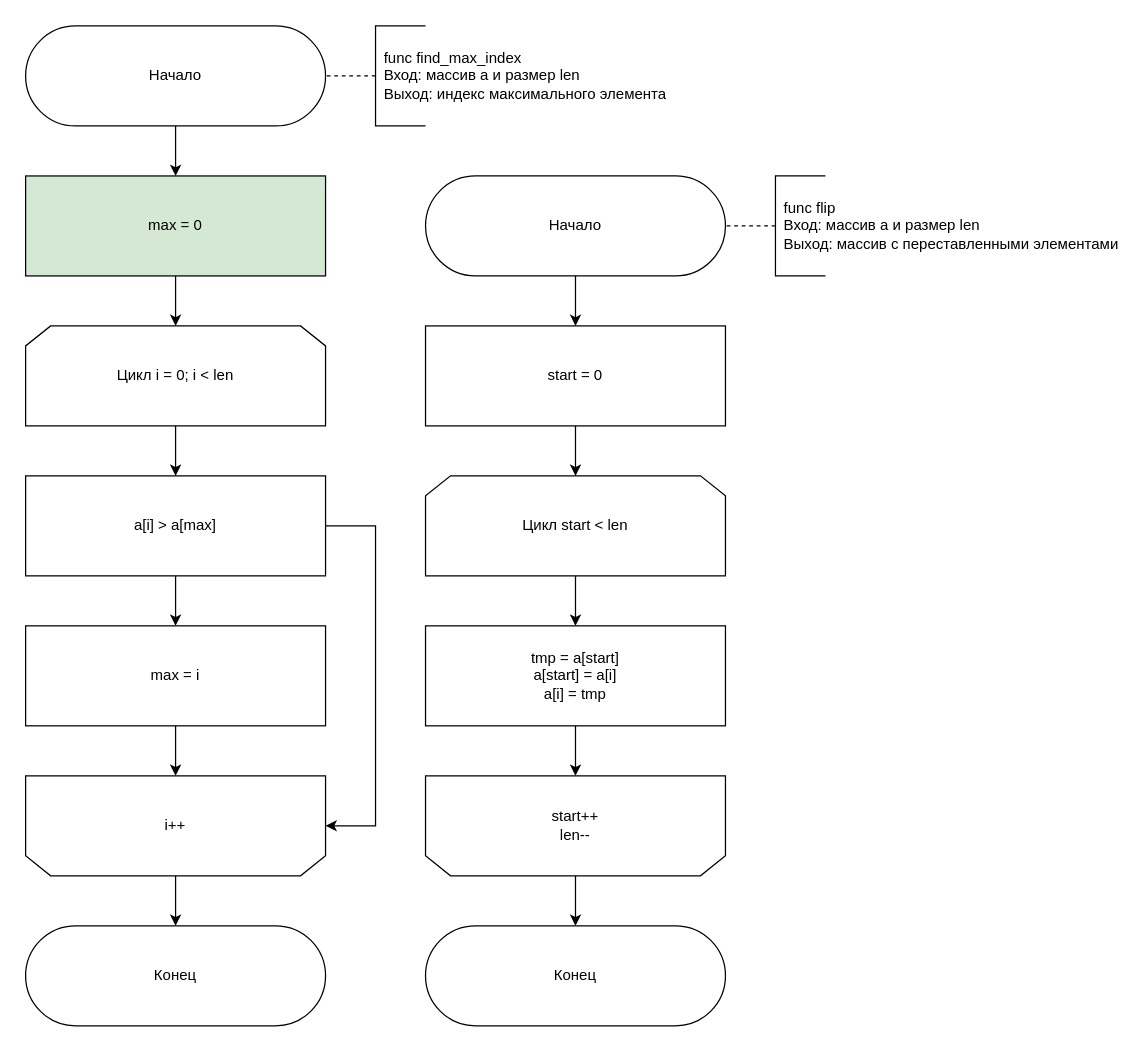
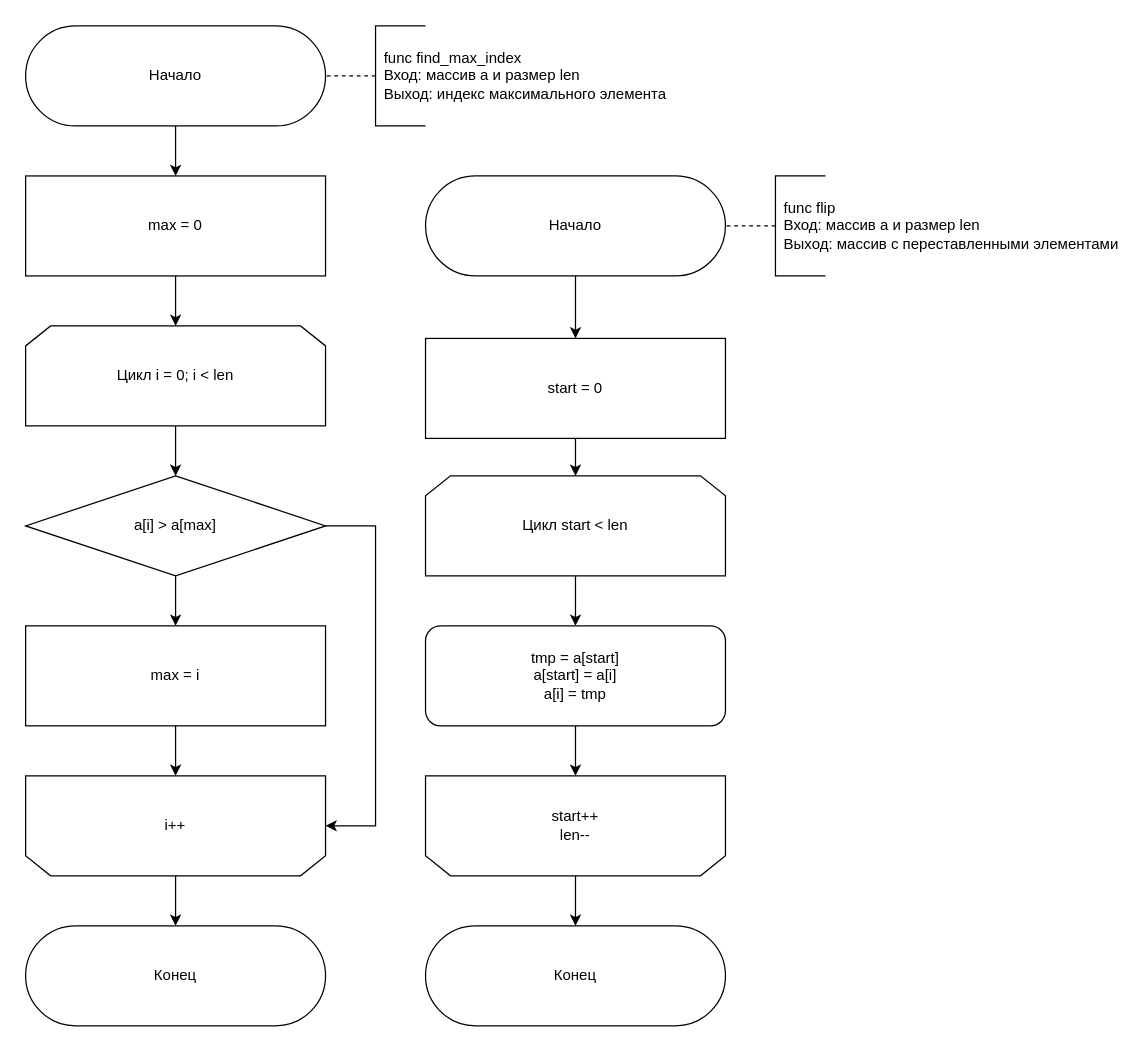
node "max = 0": fillcolor #d5e8d4 -> #ffffff
node "start = 0": moved (576, 376) -> (576, 388)
node "a[i] > a[max]": shape rectangle -> diamond
node "tmp = a[start] a[start] = a[i] a[i] = tmp": shape rectangle -> rounded rectangle
